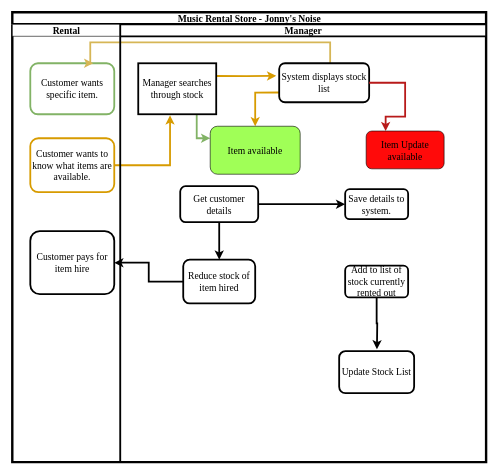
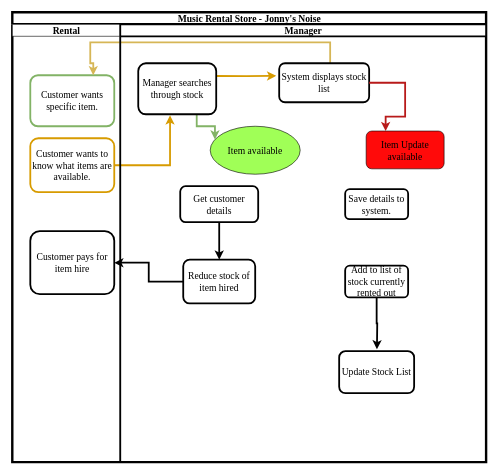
node "Customer wants specific item.": moved (72, 89) -> (72, 101)
node "Manager searches through stock": shape rectangle -> rounded rectangle
edge "System displays stock list" -> "Item available": removed
node "Item available": shape rounded rectangle -> ellipse
edge "Get customer details" -> "Save details to system.": removed
